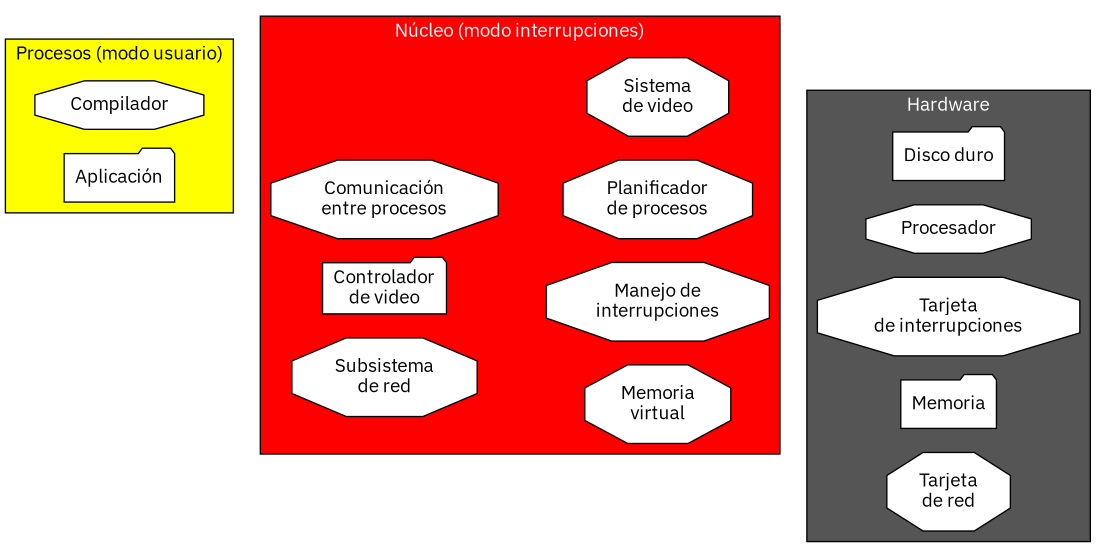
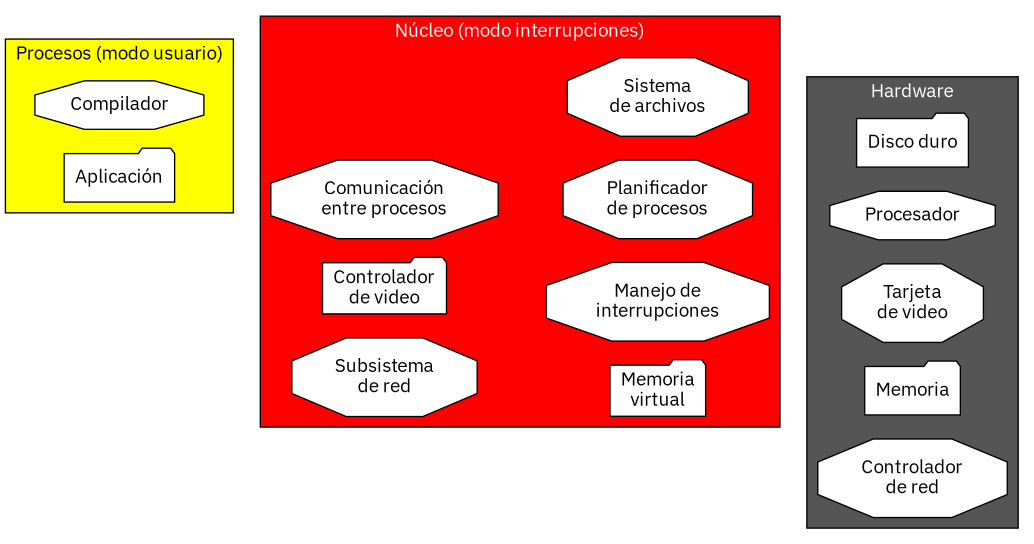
node "Sistema de video": label "Sistema de video" -> "Sistema de archivos"
node "Tarjeta de interrupciones": label "Tarjeta de interrupciones" -> "Tarjeta de video"
node "Memoria virtual": shape octagon -> folder
node "Tarjeta de red": label "Tarjeta de red" -> "Controlador de red"
